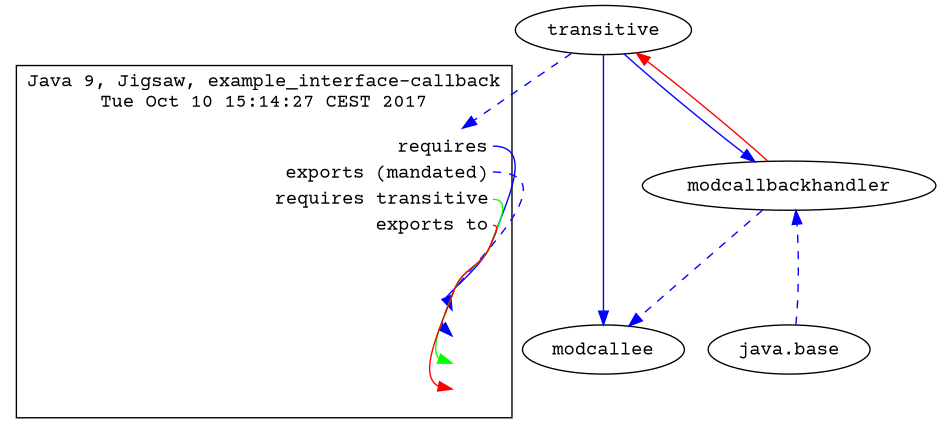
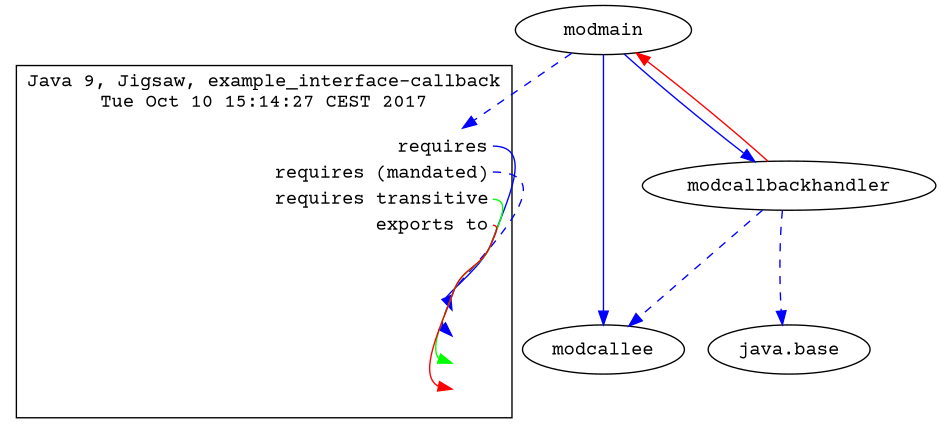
node "transitive": label "transitive" -> "modmain"
node "requires": text "exports (mandated)" -> "requires (mandated)"
edge "java.base" -> "modcallbackhandler": reversed
